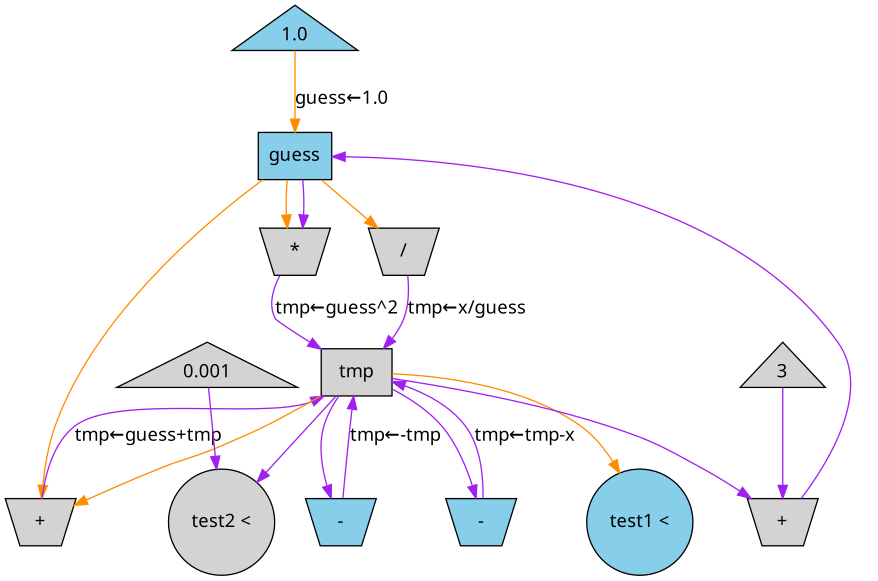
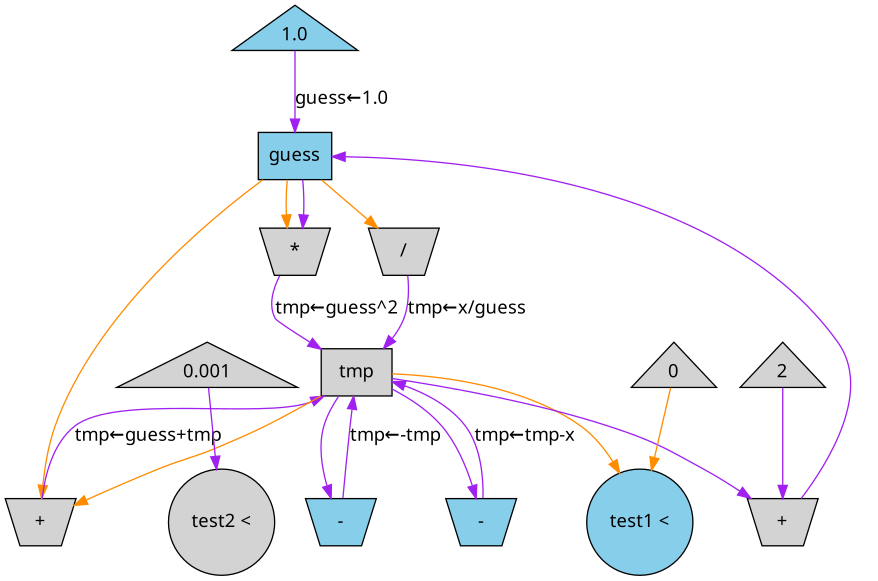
edge "1.0" -> "guess": color darkorange -> purple
node "0": added
node "3": label "3" -> "2"
edge "tmp" -> "test2 <": removed
